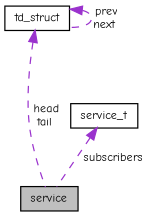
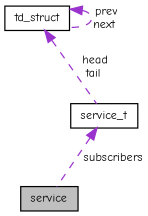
edge "service" -> "td_struct": now "service_t" -> "td_struct"
